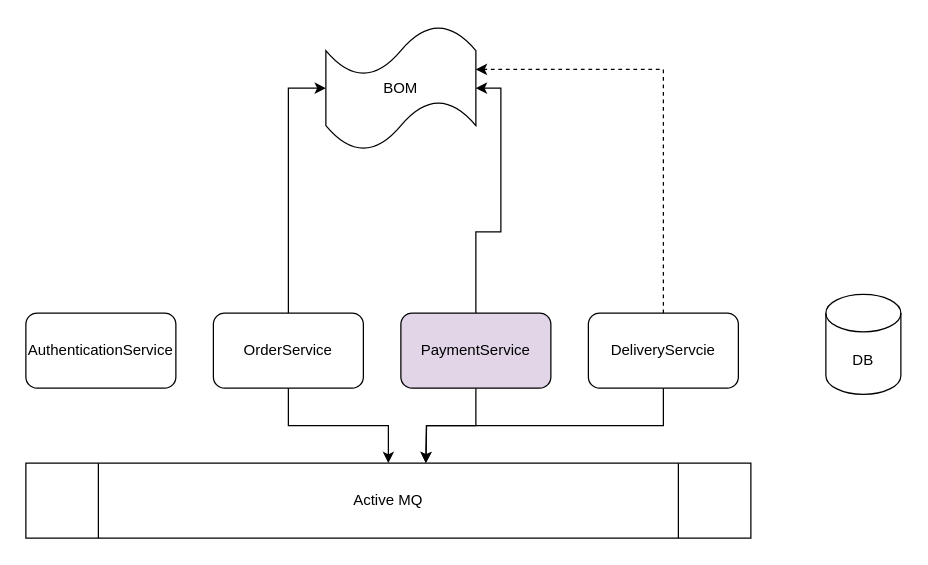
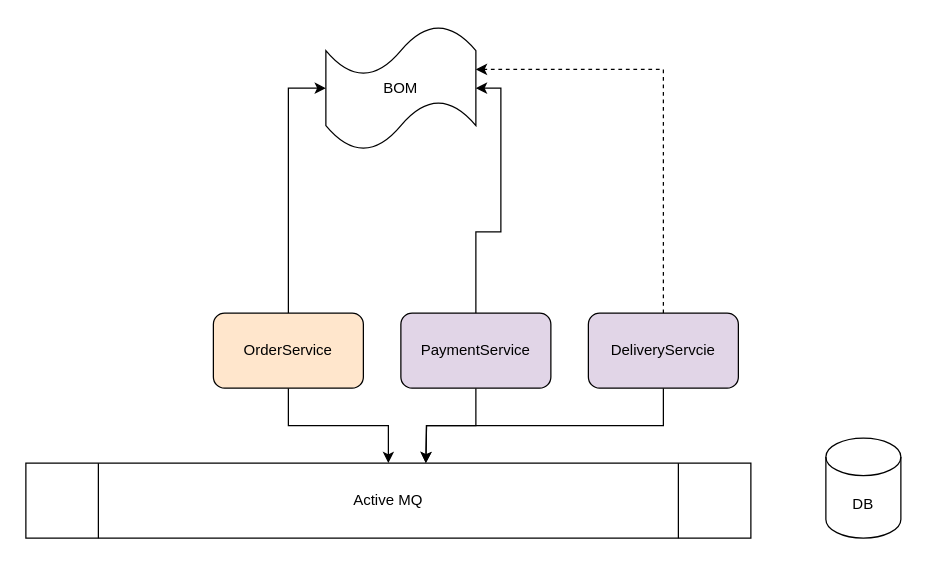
node "DB": moved (863, 344) -> (863, 488)
node "AuthenticationService": removed
node "OrderService": fillcolor #ffffff -> #ffe6cc
node "DeliveryServcie": fillcolor #ffffff -> #e1d5e7
